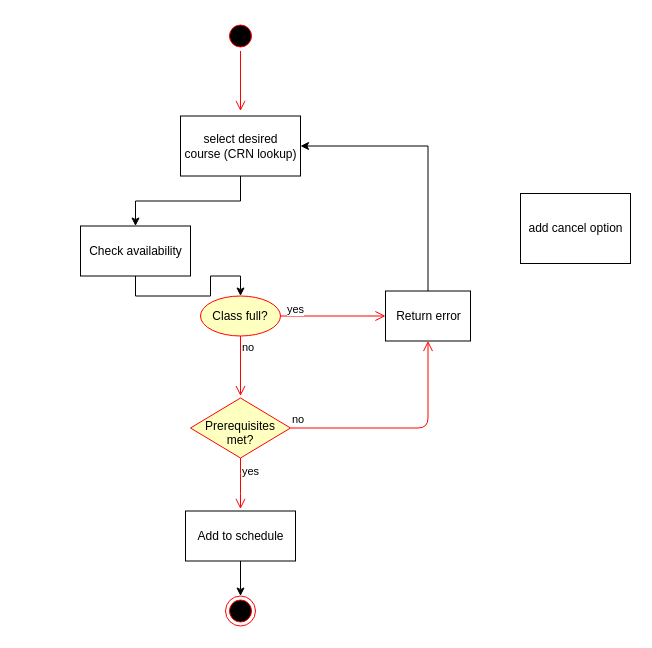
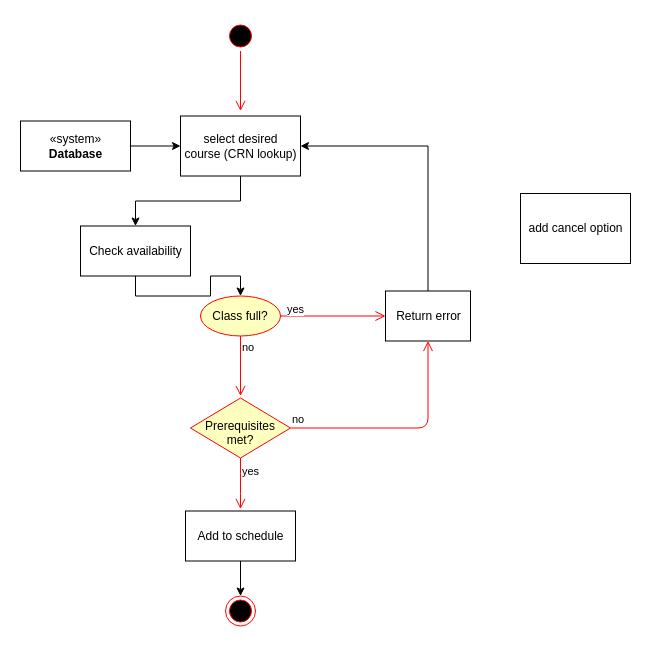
node "«system» Database": added
edge "«system» Database" -> "select desired course (CRN lookup)": added
